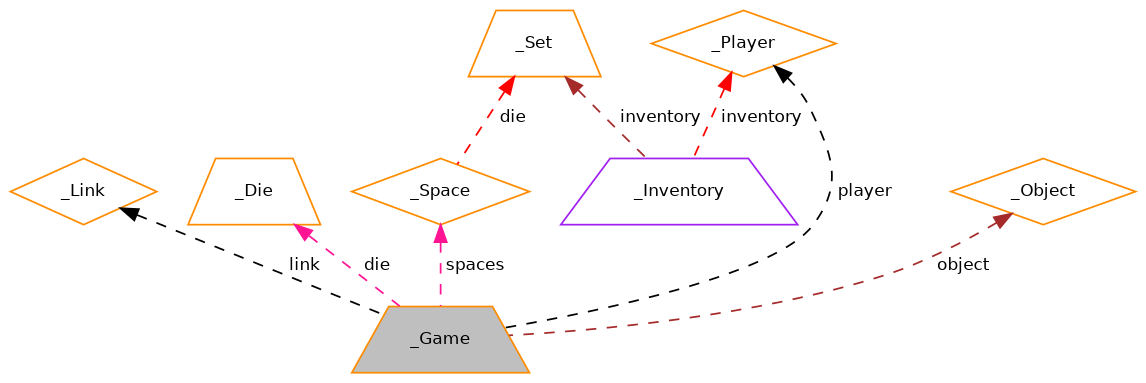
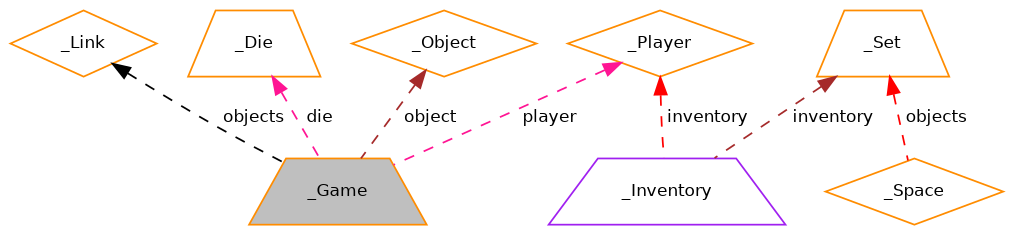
edge "_Space" -> "_Set": label " die" -> " objects"
edge "_Game" -> "_Link": label " link" -> " objects"
edge "_Game" -> "_Player": color black -> deeppink
edge "_Game" -> "_Space": removed, label "spaces"
